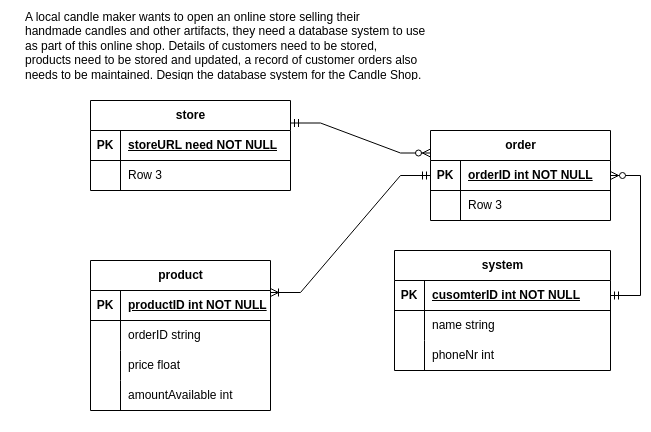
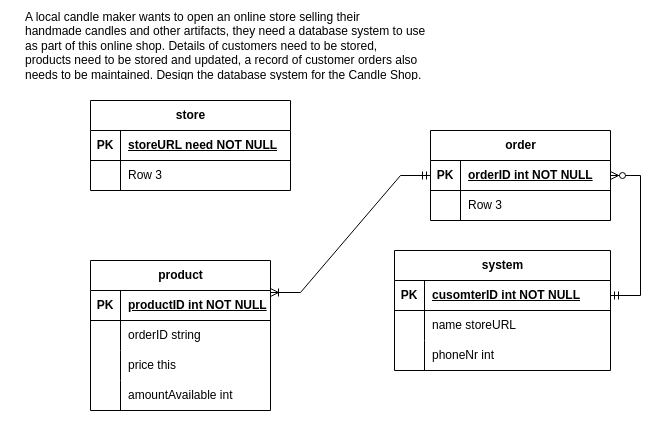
edge "store" -- "order": removed
node "name string": label "name string" -> "name storeURL"
node "price float": label "price float" -> "price this"
